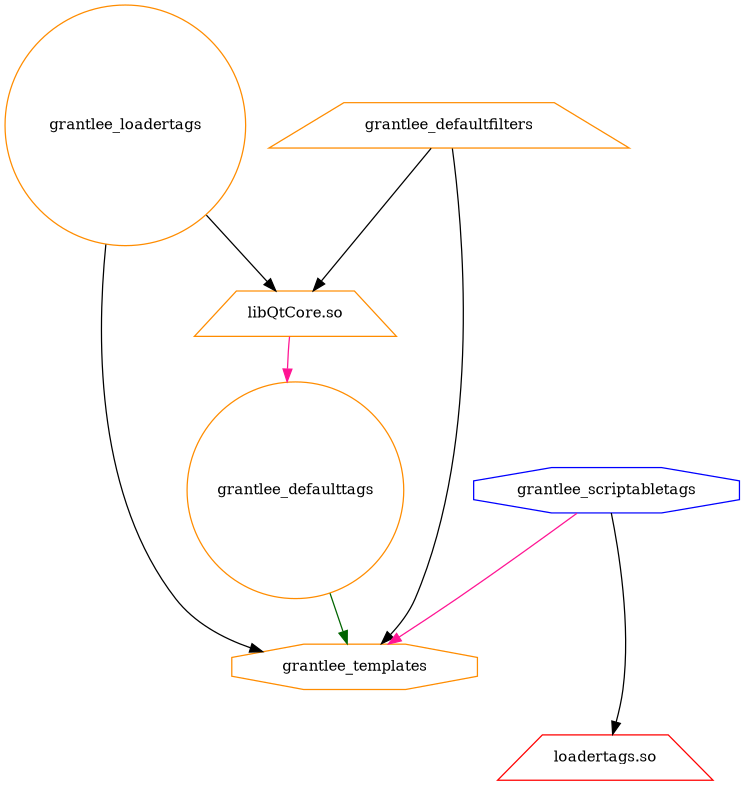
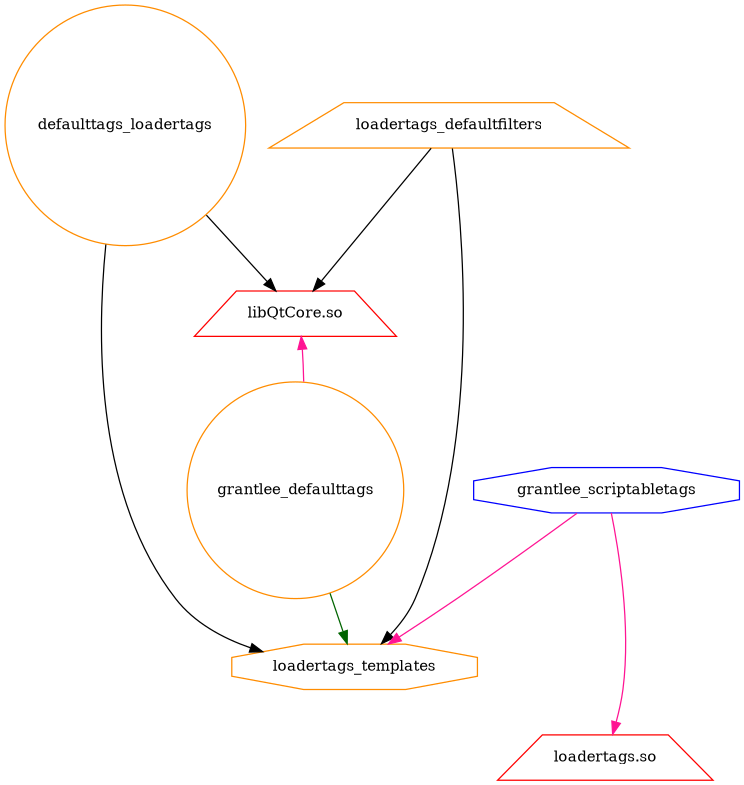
node "grantlee_loadertags": label "grantlee_loadertags" -> "defaulttags_loadertags"
node "grantlee_defaultfilters": label "grantlee_defaultfilters" -> "loadertags_defaultfilters"
node "libQtCore.so": color darkorange -> red
edge "libQtCore.so" -> "grantlee_defaulttags": reversed
edge "grantlee_scriptabletags" -> "loadertags.so": color black -> deeppink
node "grantlee_templates": label "grantlee_templates" -> "loadertags_templates"
